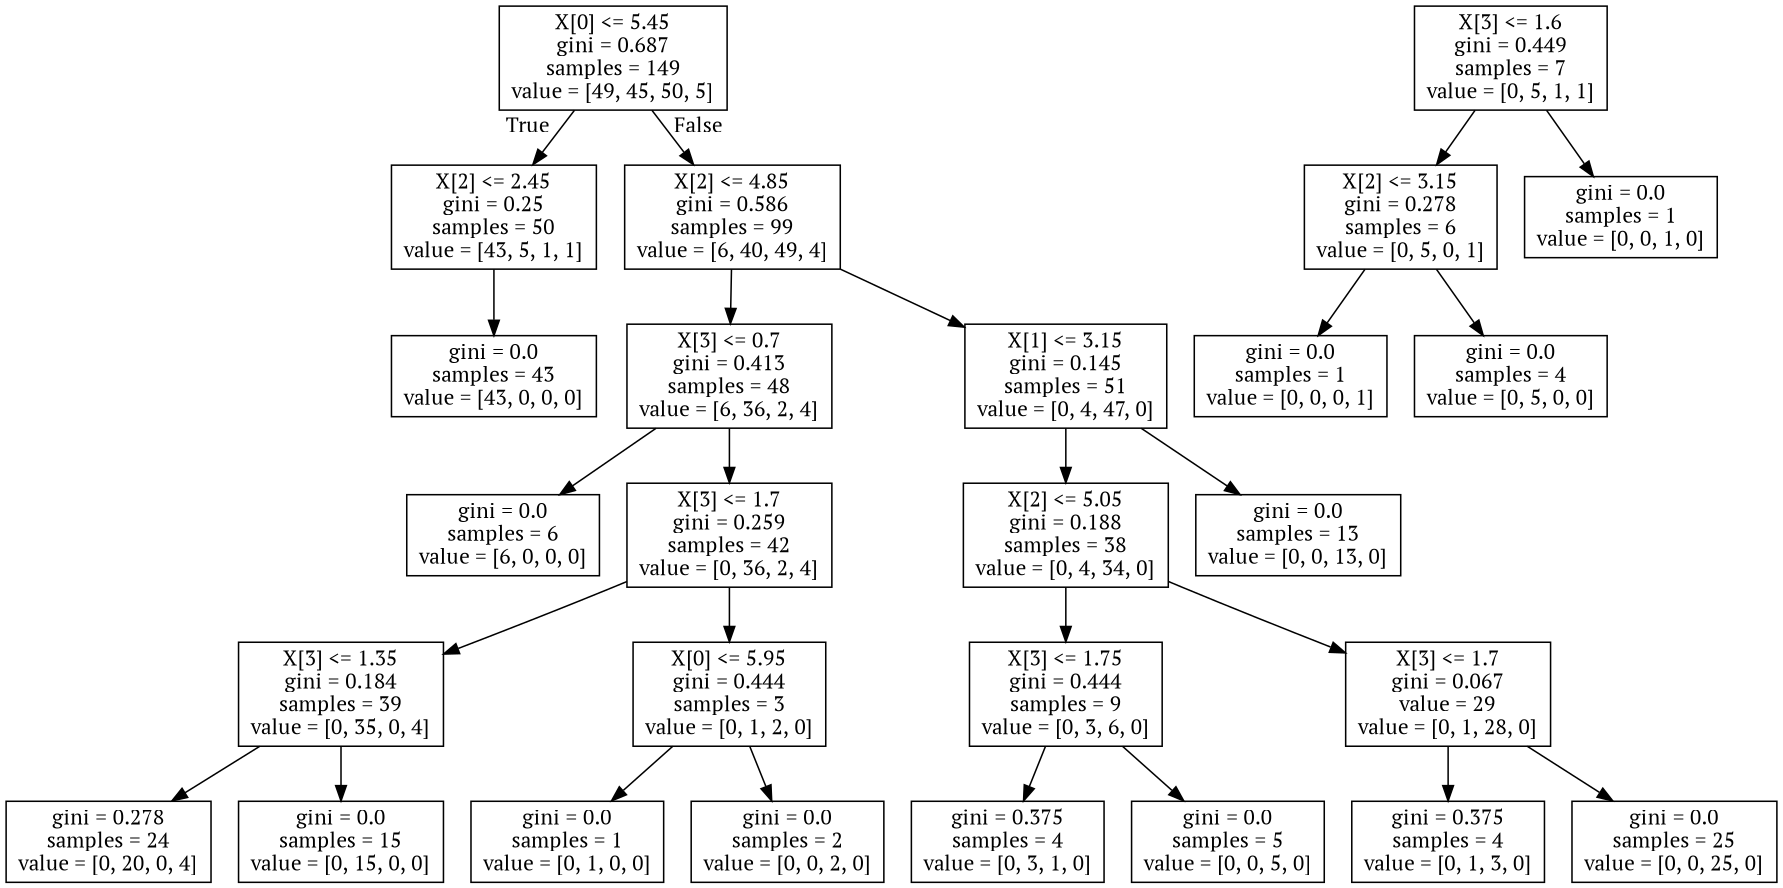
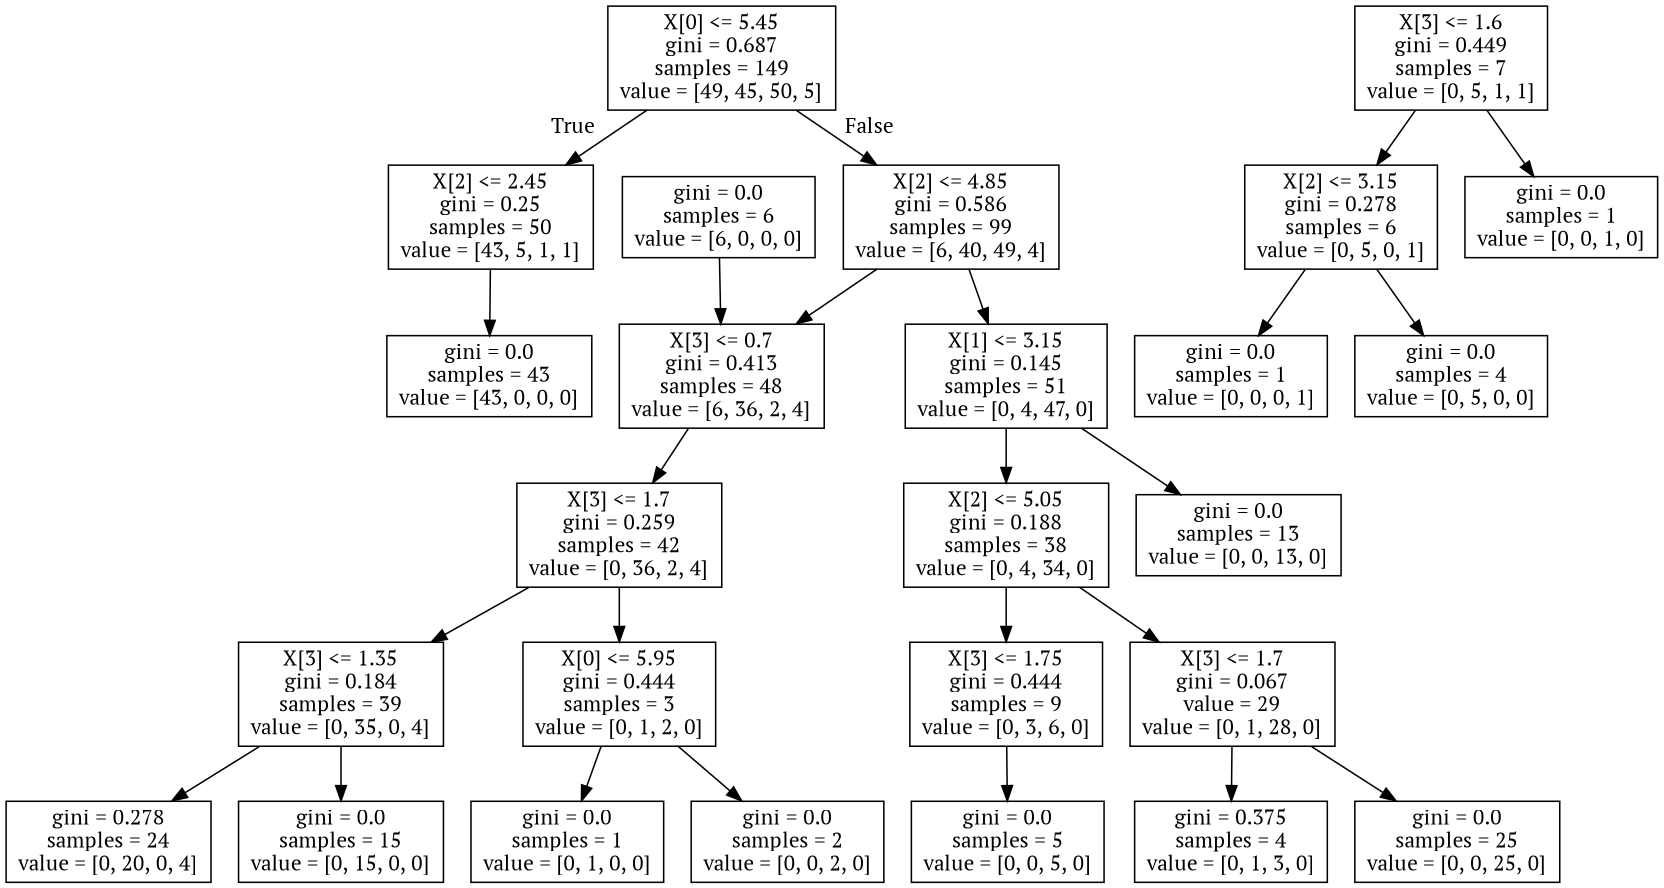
edge "X[3] <= 0.7 gini = 0.413 samples = 48 value = [6, 36, 2, 4]" -> "gini = 0.0 samples = 6 value = [6, 0, 0, 0]": reversed
node "gini = 0.375 samples = 4 value = [0, 3, 1, 0]": removed
